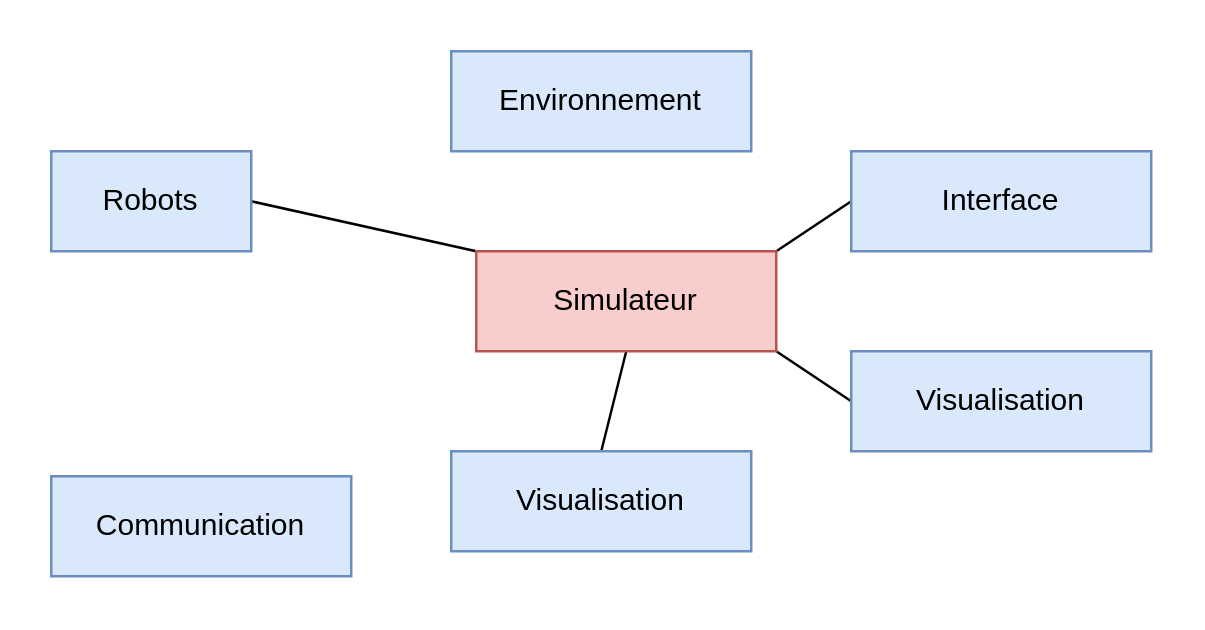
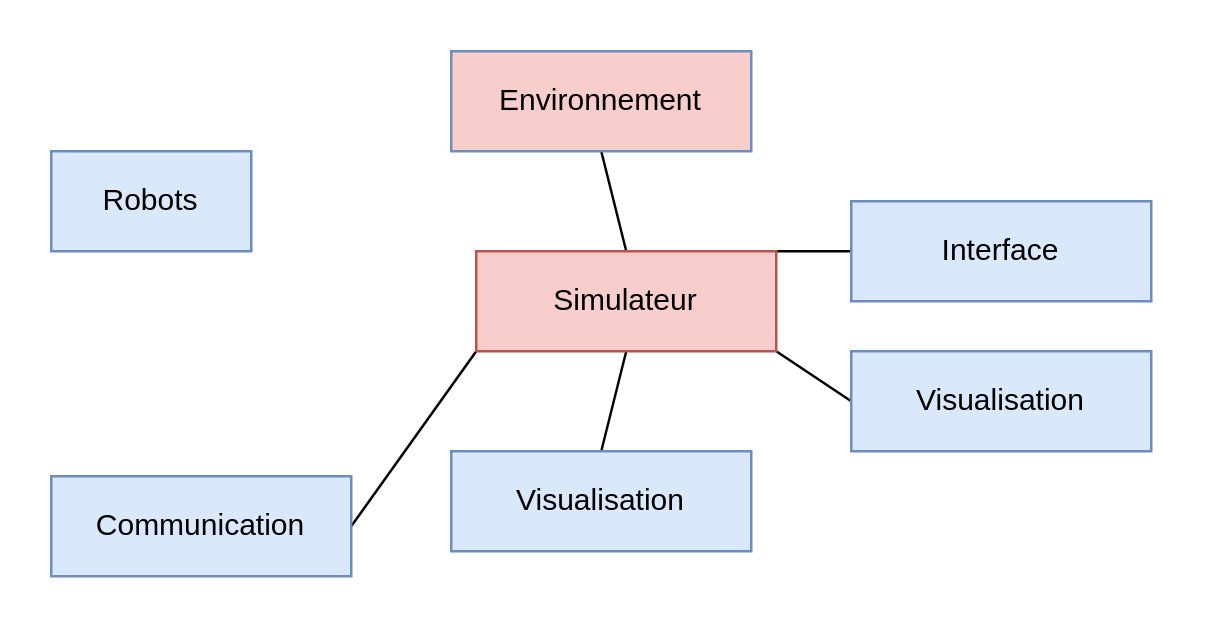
node "Environnement": fillcolor #dae8fc -> #f8cecc
node "Interface": moved (1001, 201) -> (1001, 251)
edge "Environnement" -- "Simulateur": added
edge "Robots" -- "Simulateur": removed
edge "Simulateur" -- "Communication": added
